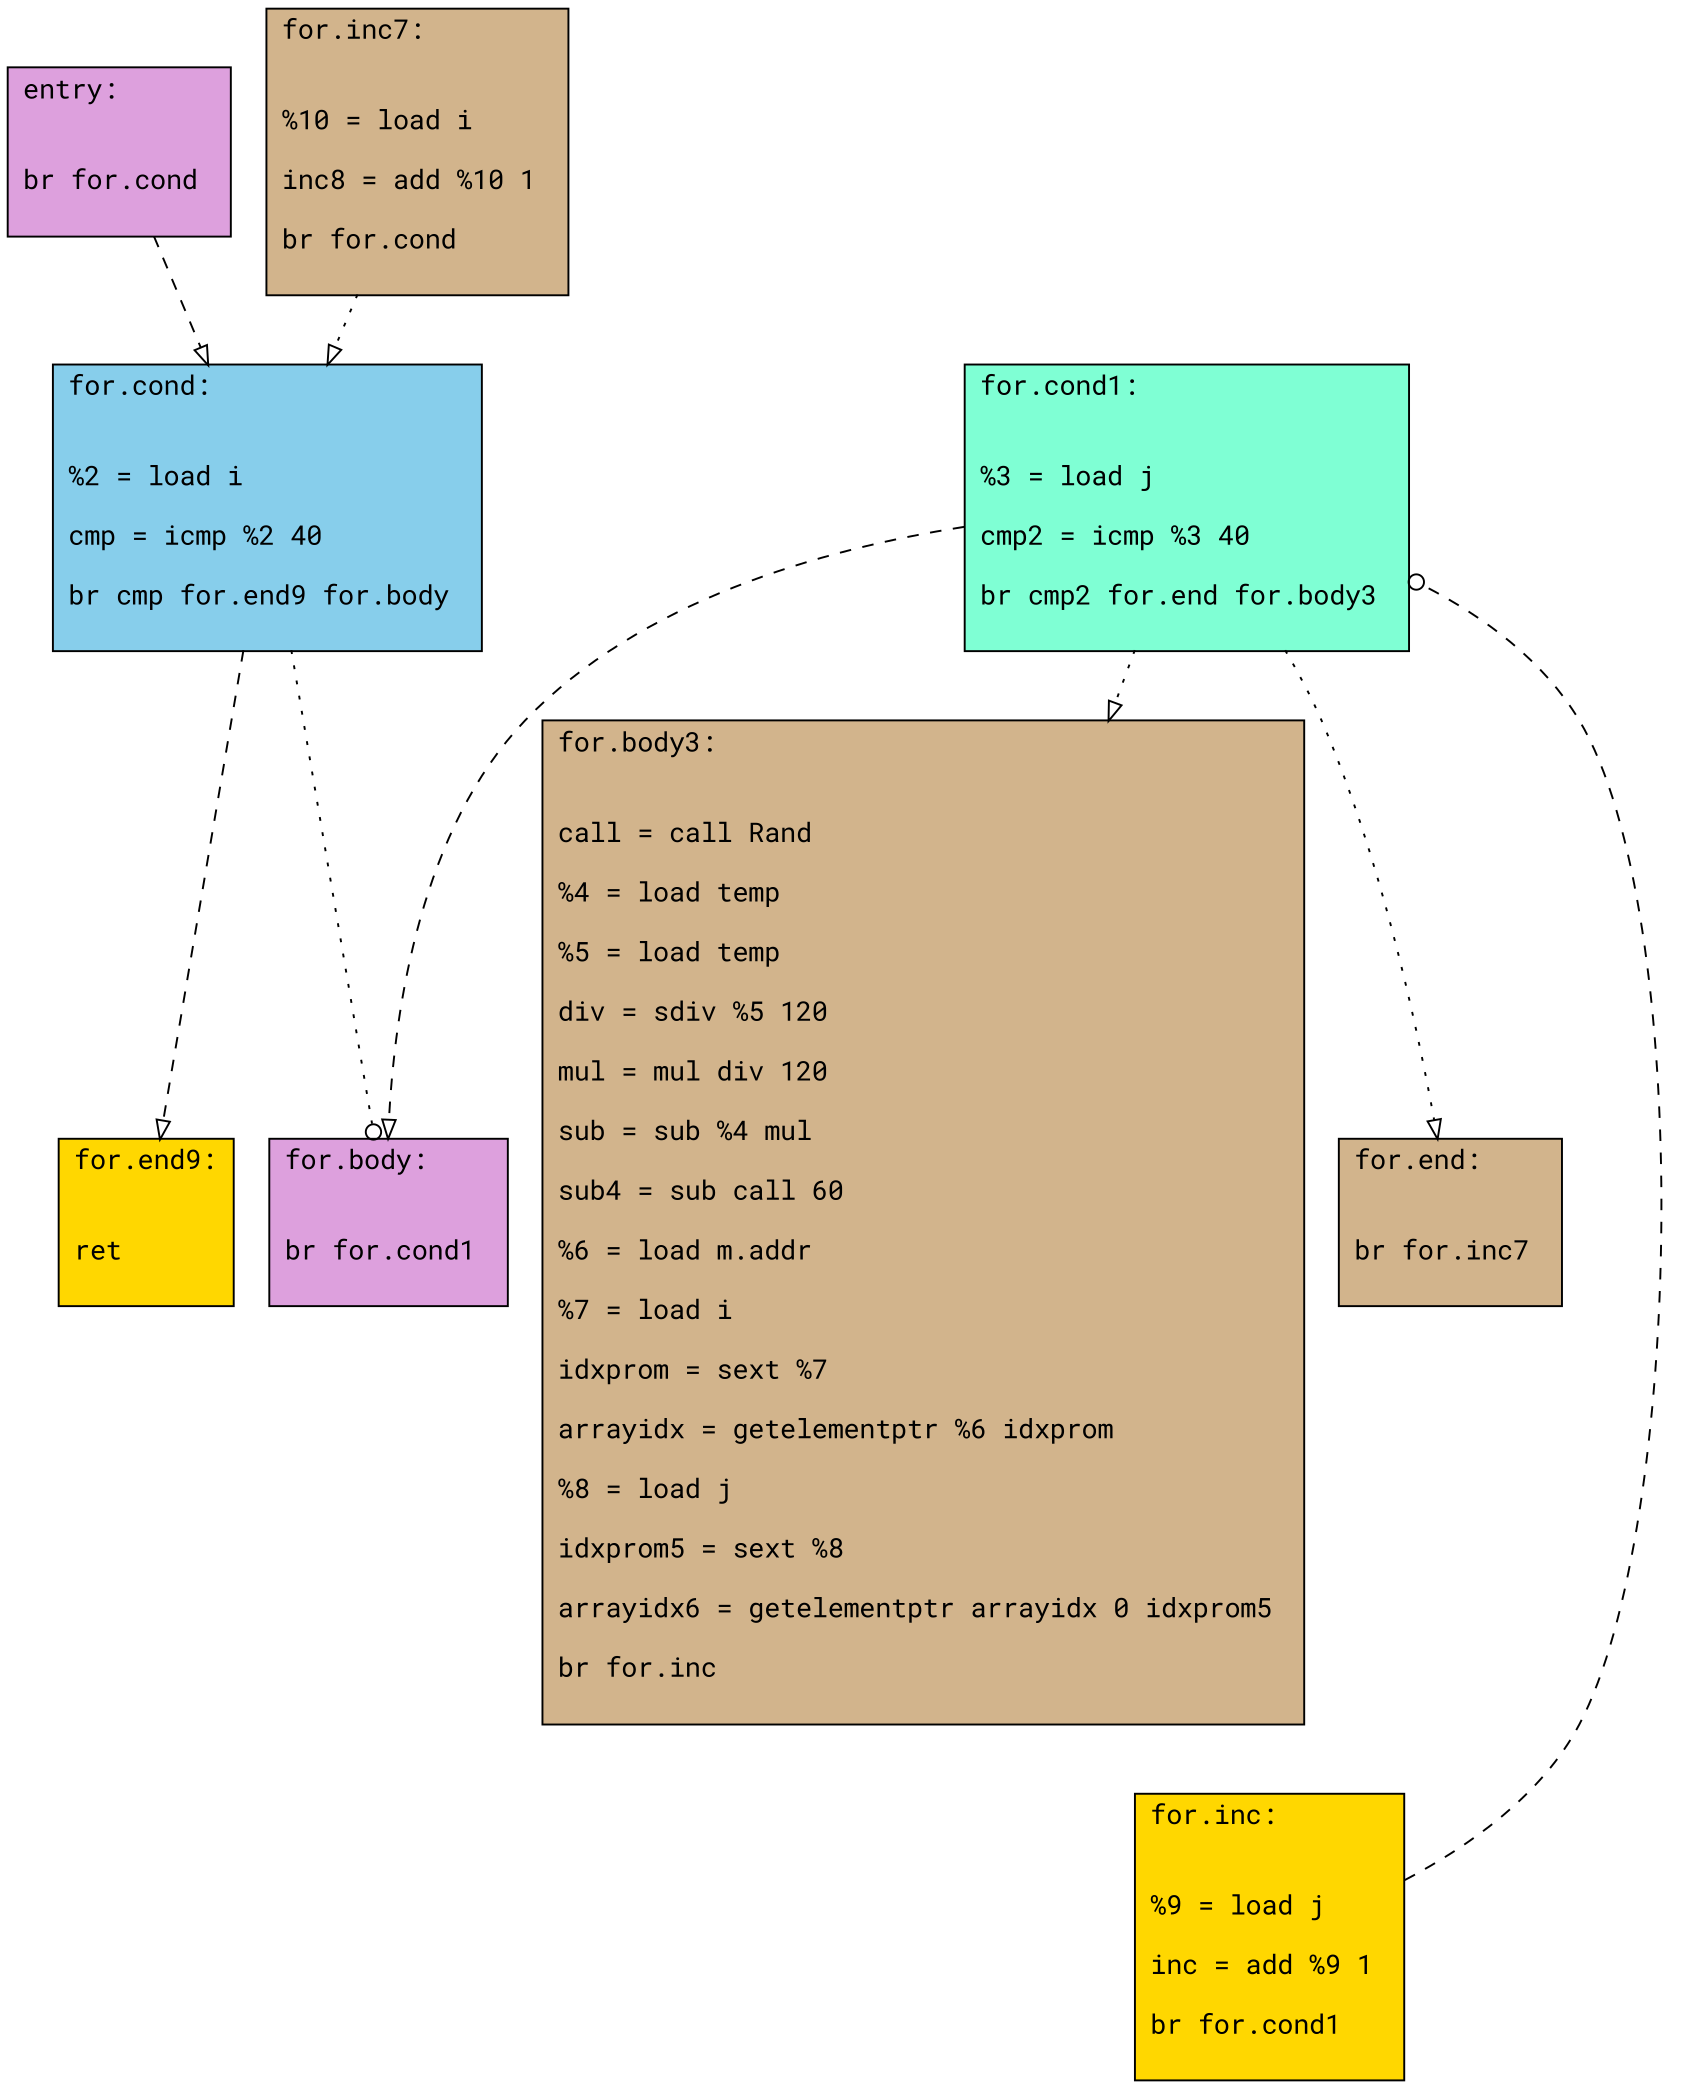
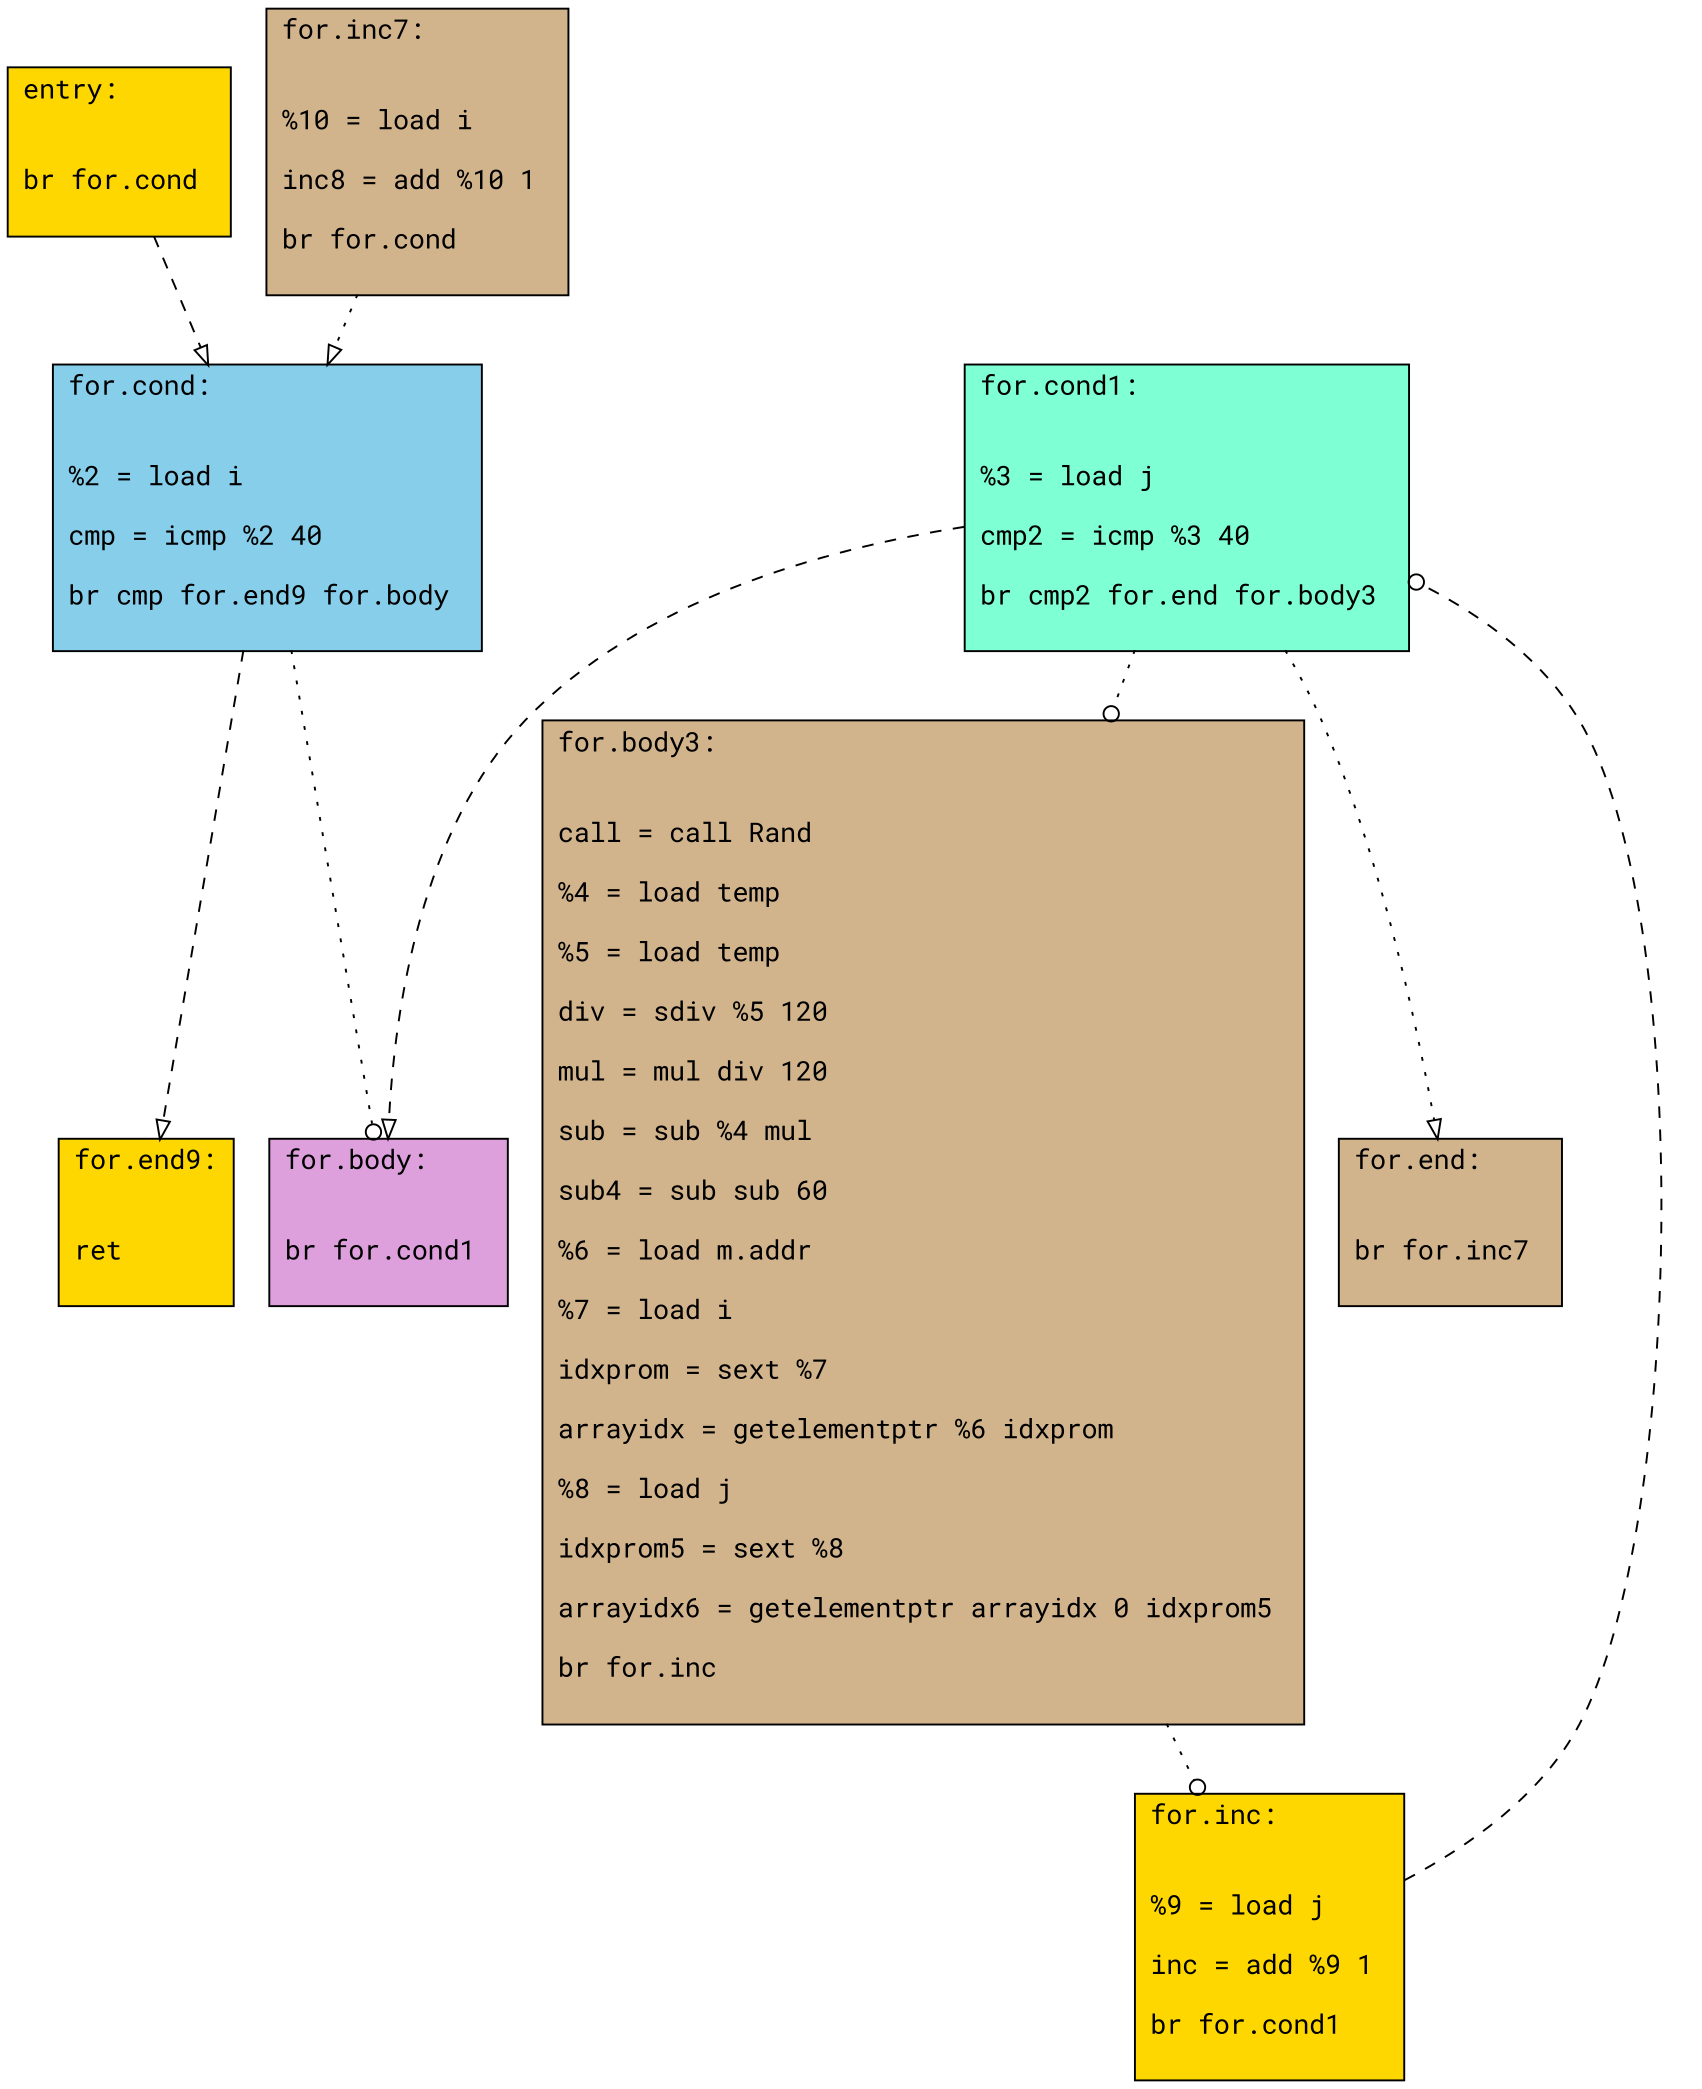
node "entry:": fillcolor plum -> gold
edge "for.cond1:" -> "for.body3:": arrowhead onormal -> odot
node "for.body3:": text "sub4 = sub call 60" -> "sub4 = sub sub 60"
edge "for.body3:" -> "for.inc:": added
